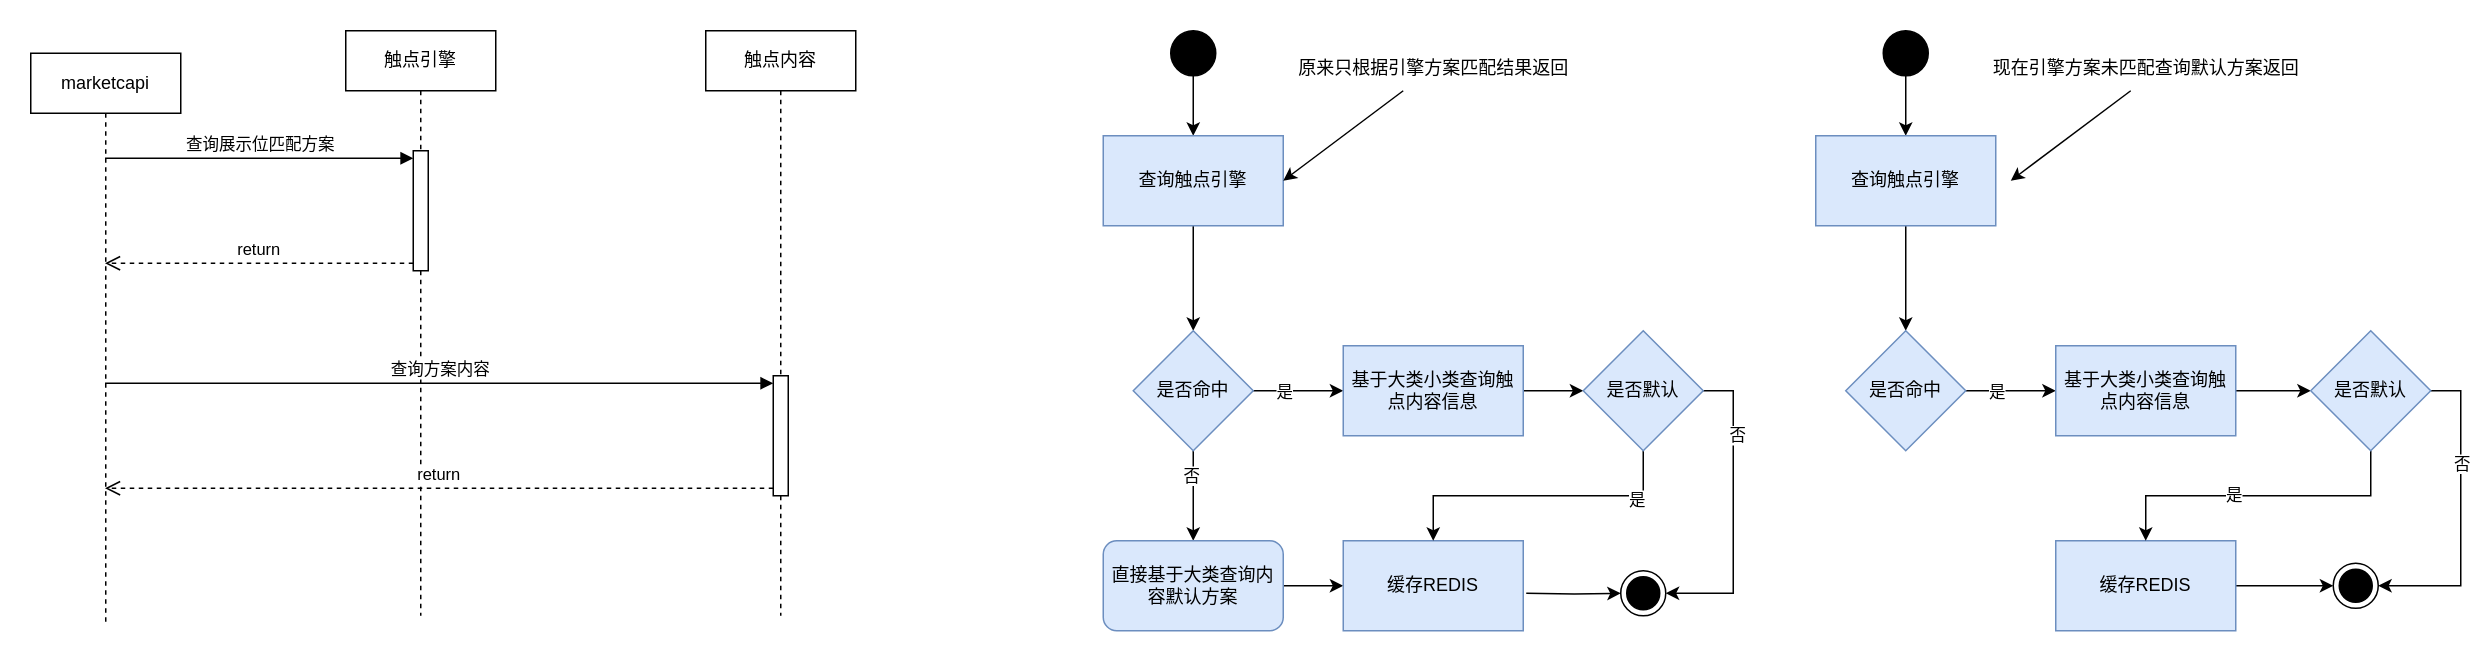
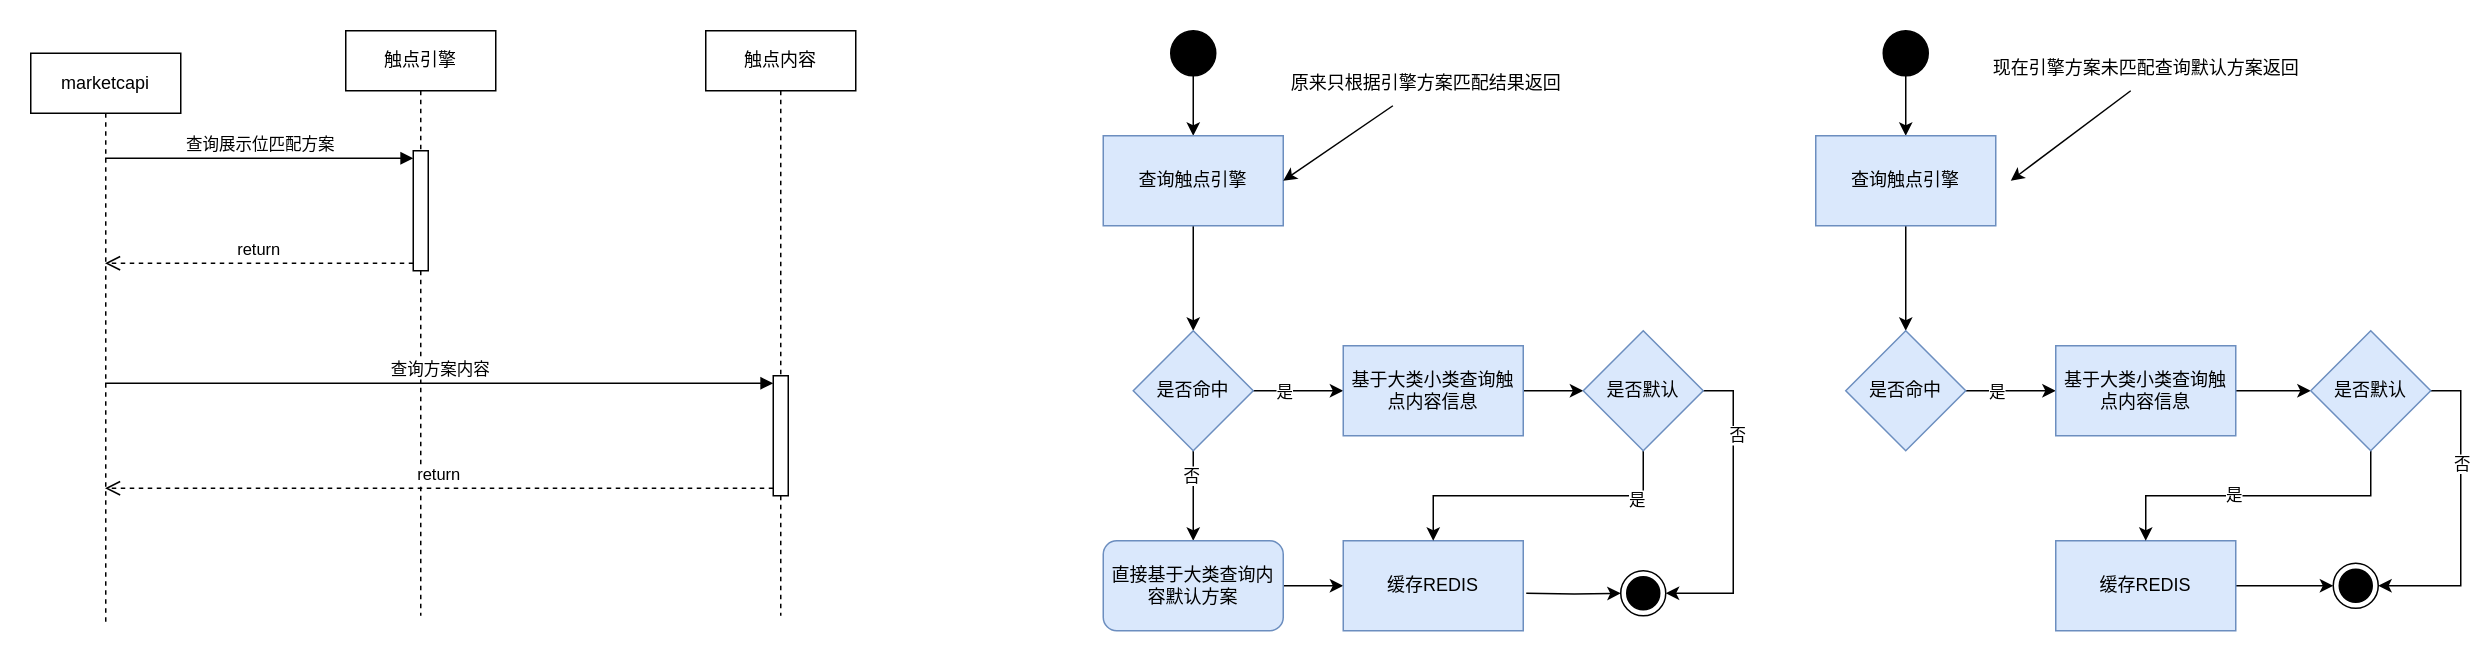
node "原来只根据引擎方案匹配结果返回": moved (1433, 68) -> (1426, 83)
